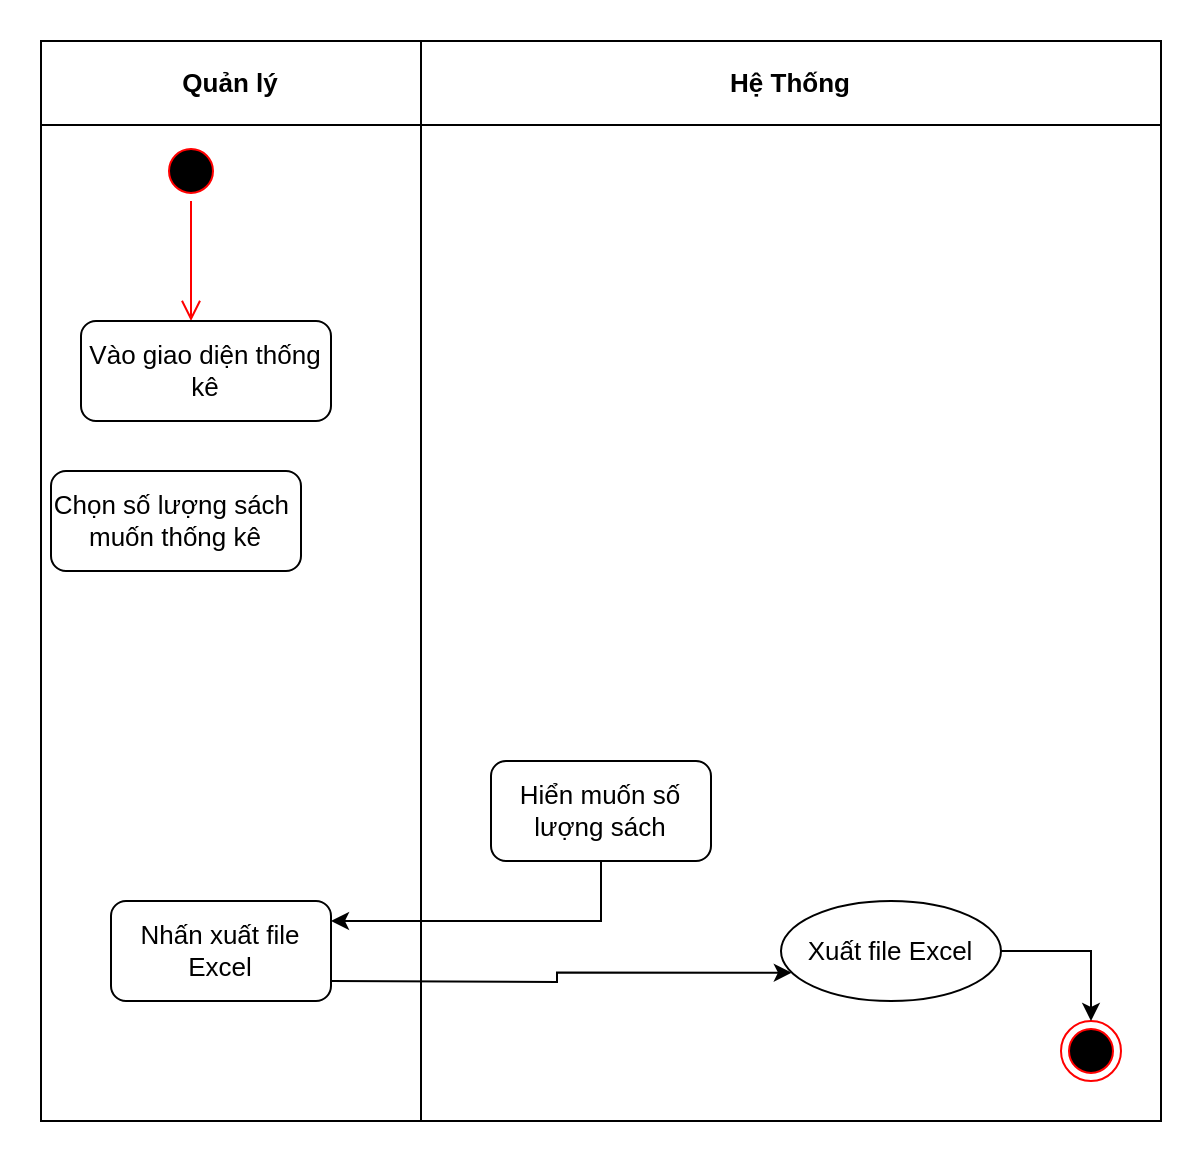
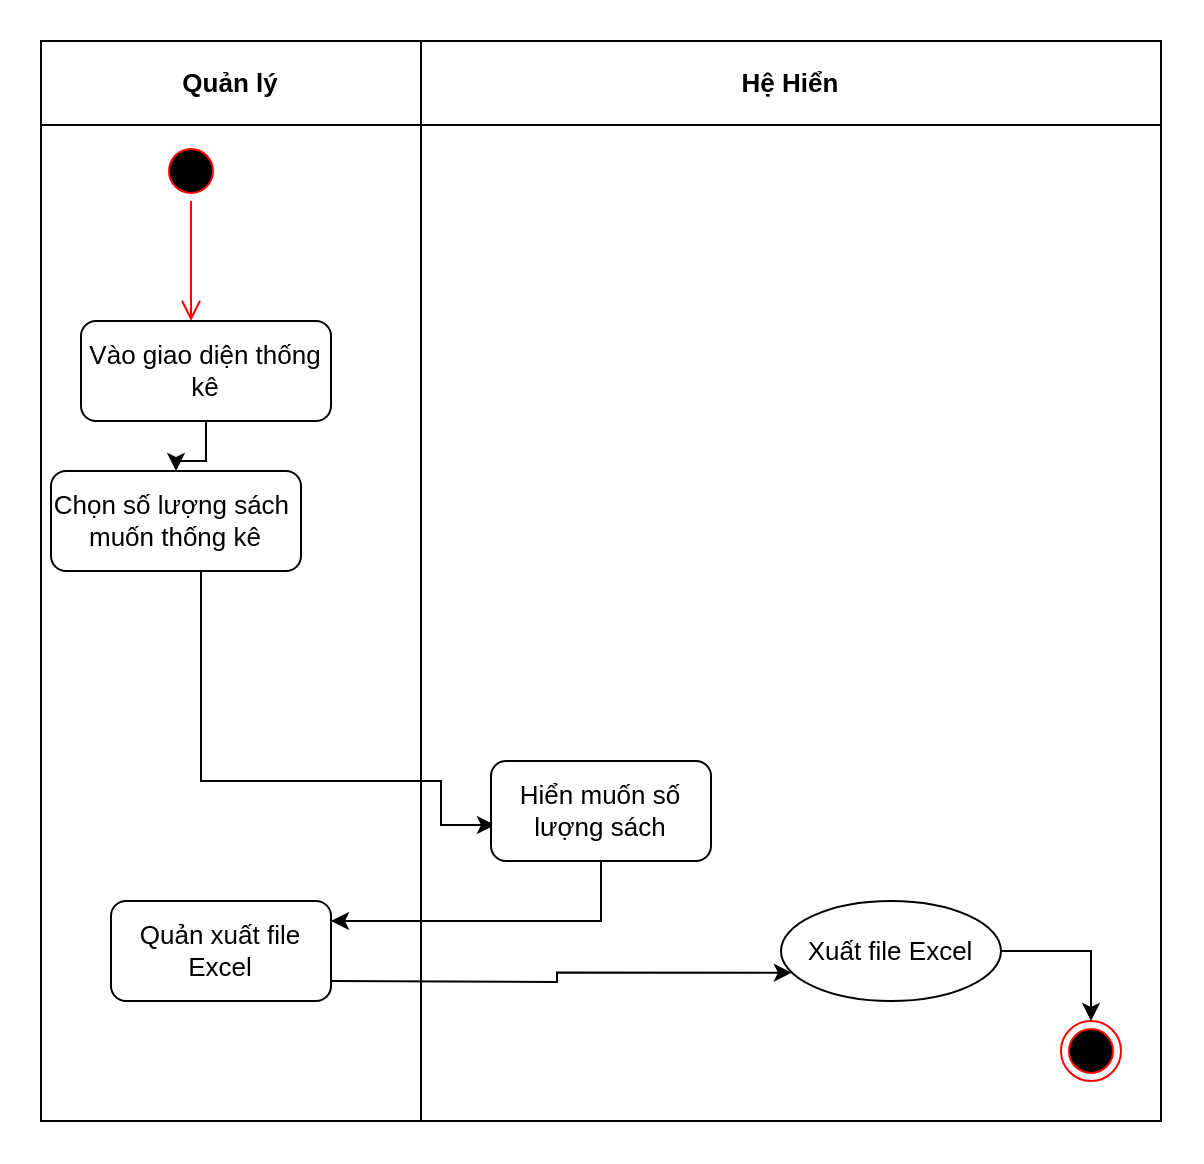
node "Hệ Thống": label "Hệ Thống" -> "Hệ Hiển"
edge "Vào giao diện thống kê" -> "Chọn số lượng sách muốn thống kê": added
edge "Chọn số lượng sách muốn thống kê" -> "Hiển muốn số lượng sách": added
node "Nhấn xuất file Excel": label "Nhấn xuất file Excel" -> "Quản xuất file Excel"
